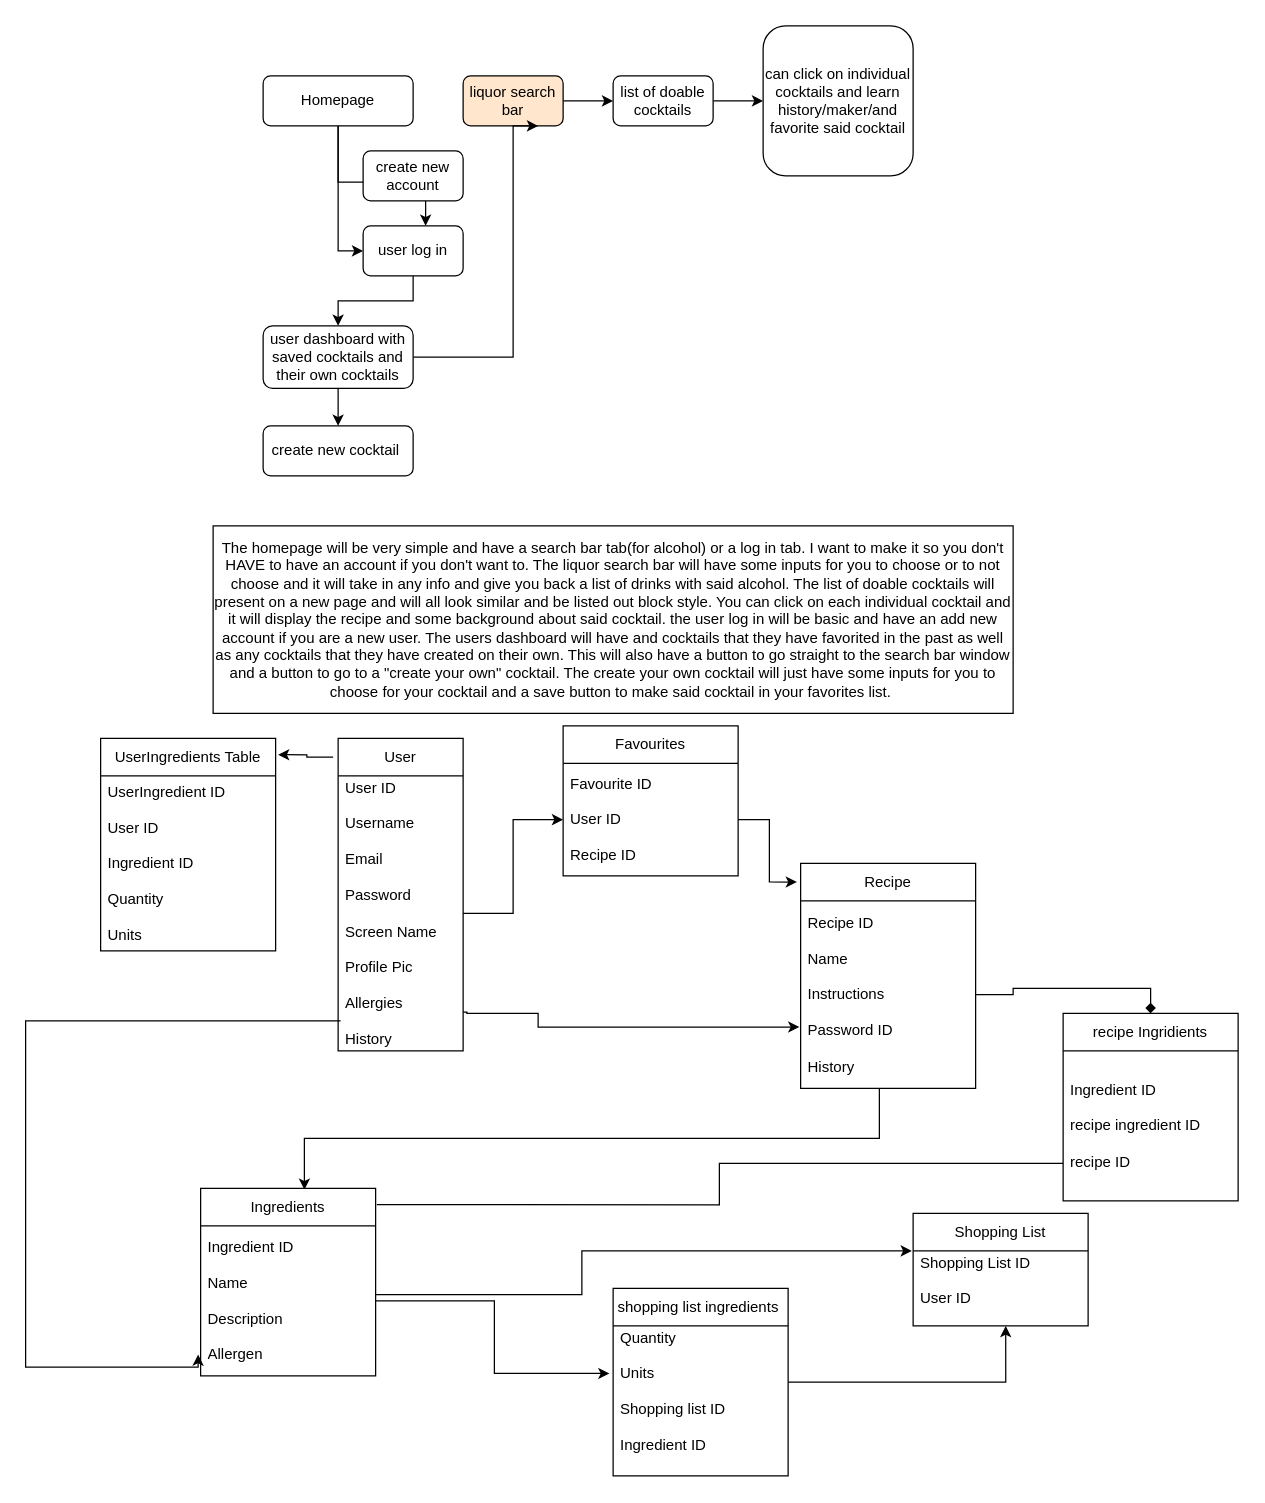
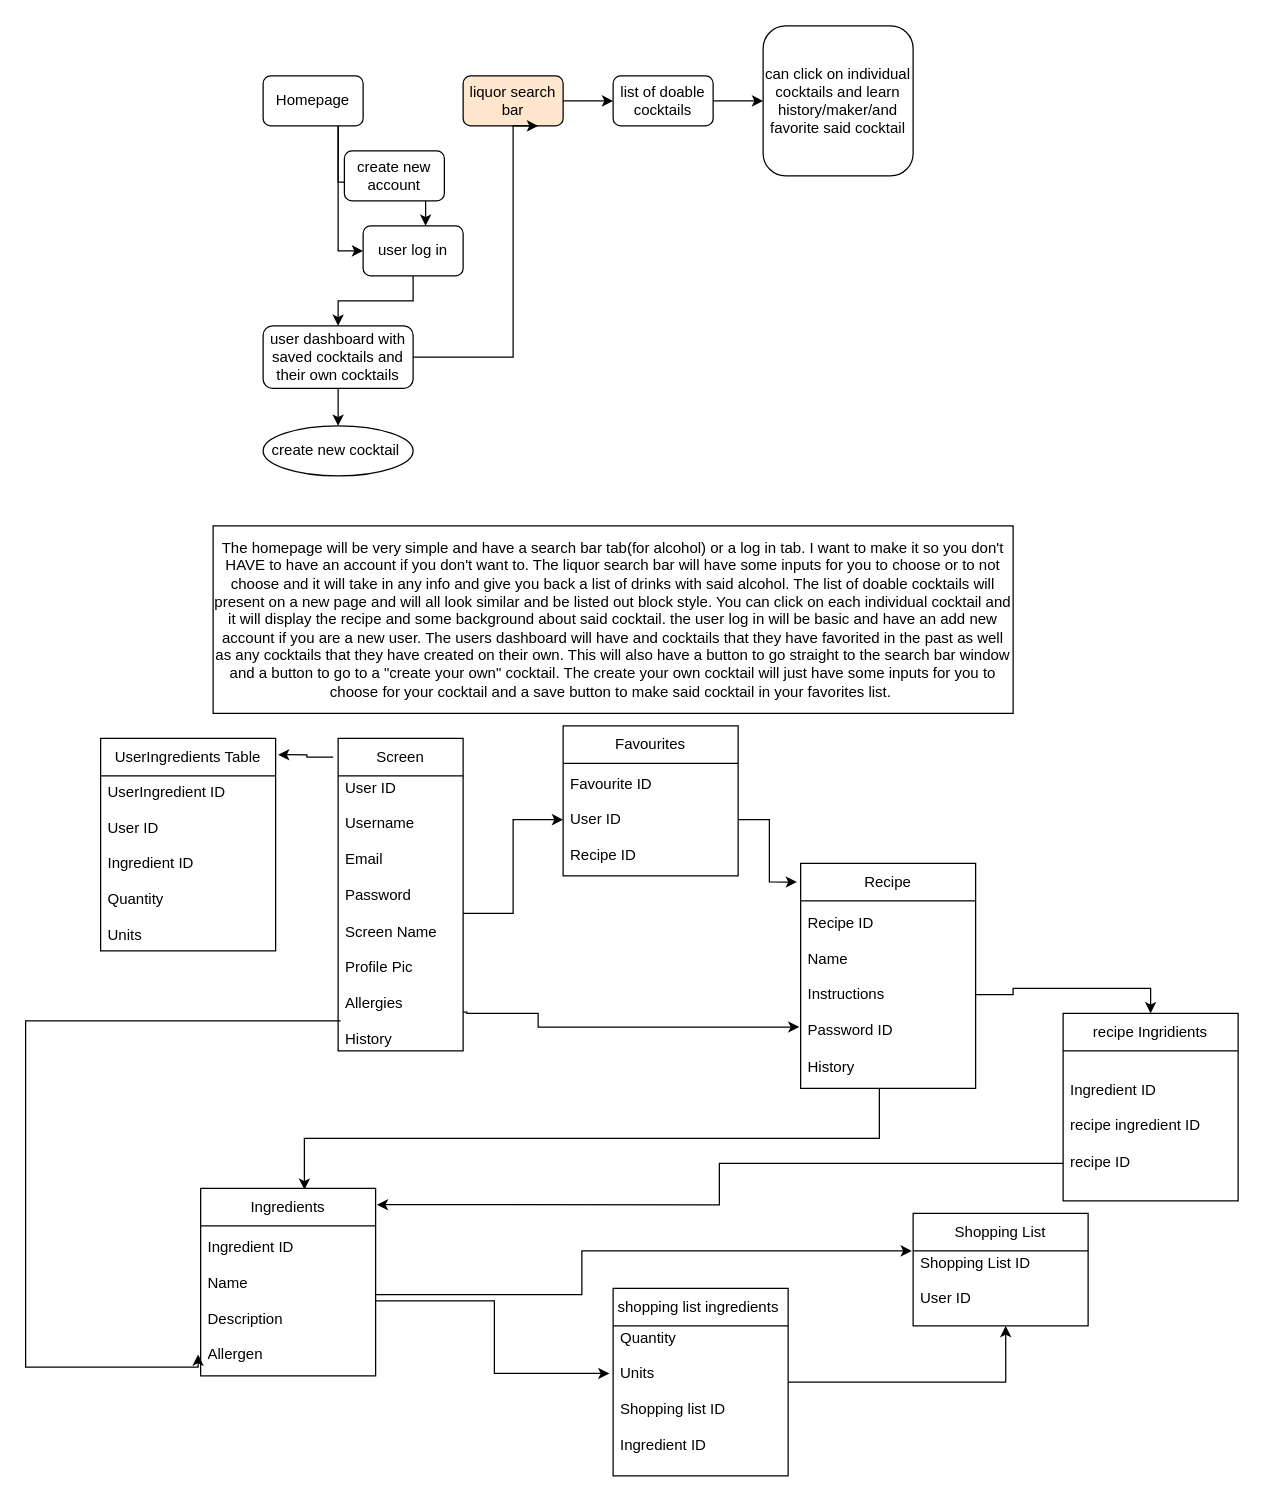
node "Homepage": size 150x50 -> 100x50
node "create new account": moved (413, 176) -> (394, 176)
node "create new cocktail": shape rounded rectangle -> ellipse
node "User": label "User" -> "Screen"
edge "Recipe ID Name Instructions Password ID History" -> "recipe Ingridients": arrowhead diamond -> classic
edge "Ingredient ID recipe ingredient ID recipe ID" -- "Ingredients": arrowhead none -> classic
